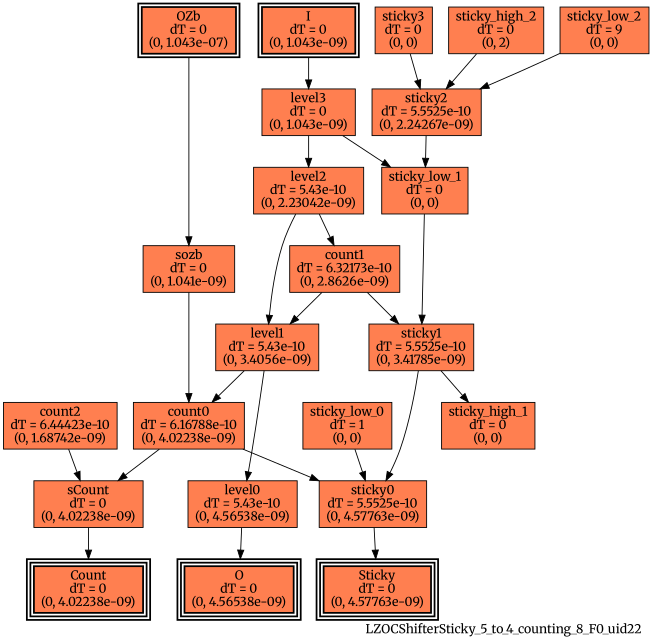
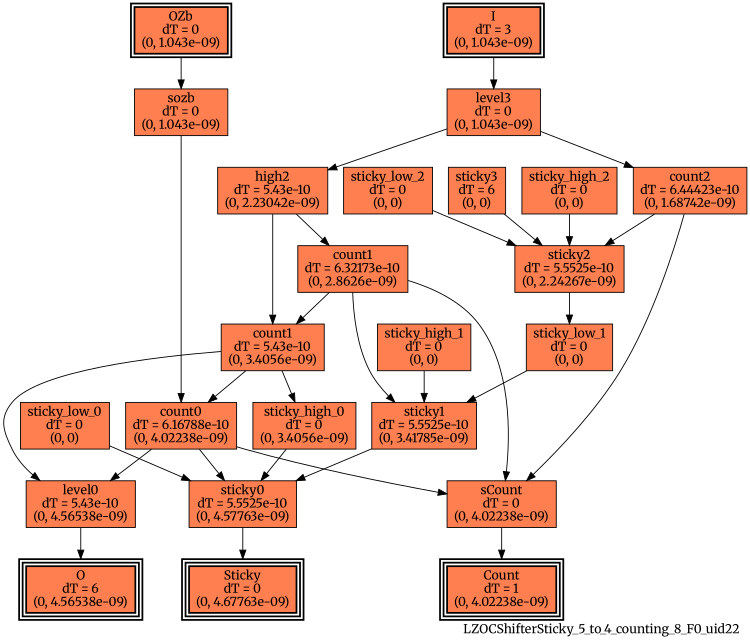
node "OZb dT = 0 (0, 1.043e-07)": label "OZb dT = 0 (0, 1.043e-07)" -> "OZb dT = 0 (0, 1.043e-09)"
node "I dT = 0 (0, 1.043e-09)": label "I dT = 0 (0, 1.043e-09)" -> "I dT = 3 (0, 1.043e-09)"
node "sticky3 dT = 0 (0, 0)": label "sticky3 dT = 0 (0, 0)" -> "sticky3 dT = 6 (0, 0)"
node "sticky_high_2 dT = 0 (0, 2)": label "sticky_high_2 dT = 0 (0, 2)" -> "sticky_high_2 dT = 0 (0, 0)"
node "sticky_low_2 dT = 9 (0, 0)": label "sticky_low_2 dT = 9 (0, 0)" -> "sticky_low_2 dT = 0 (0, 0)"
edge "level3 dT = 0 (0, 1.043e-09)" -> "sticky_low_1 dT = 0 (0, 0)": now "level3 dT = 0 (0, 1.043e-09)" -> "count2 dT = 6.44423e-10 (0, 1.68742e-09)"
node "level2 dT = 5.43e-10 (0, 2.23042e-09)": label "level2 dT = 5.43e-10 (0, 2.23042e-09)" -> "high2 dT = 5.43e-10 (0, 2.23042e-09)"
edge "count2 dT = 6.44423e-10 (0, 1.68742e-09)" -> "sticky2 dT = 5.5525e-10 (0, 2.24267e-09)": added
node "sozb dT = 0 (0, 1.041e-09)": label "sozb dT = 0 (0, 1.041e-09)" -> "sozb dT = 0 (0, 1.043e-09)"
node "level1 dT = 5.43e-10 (0, 3.4056e-09)": label "level1 dT = 5.43e-10 (0, 3.4056e-09)" -> "count1 dT = 5.43e-10 (0, 3.4056e-09)"
edge "count1 dT = 6.32173e-10 (0, 2.8626e-09)" -> "sCount dT = 0 (0, 4.02238e-09)": added
edge "sticky1 dT = 5.5525e-10 (0, 3.41785e-09)" -> "sticky_high_1 dT = 0 (0, 0)": reversed
node "sticky_high_0 dT = 0 (0, 3.4056e-09)": added
node "sticky_low_0 dT = 1 (0, 0)": label "sticky_low_0 dT = 1 (0, 0)" -> "sticky_low_0 dT = 0 (0, 0)"
edge "count0 dT = 6.16788e-10 (0, 4.02238e-09)" -> "level0 dT = 5.43e-10 (0, 4.56538e-09)": added
node "Count dT = 0 (0, 4.02238e-09)": label "Count dT = 0 (0, 4.02238e-09)" -> "Count dT = 1 (0, 4.02238e-09)"
node "O dT = 0 (0, 4.56538e-09)": label "O dT = 0 (0, 4.56538e-09)" -> "O dT = 6 (0, 4.56538e-09)"
node "Sticky dT = 0 (0, 4.57763e-09)": label "Sticky dT = 0 (0, 4.57763e-09)" -> "Sticky dT = 0 (0, 4.67763e-09)"
